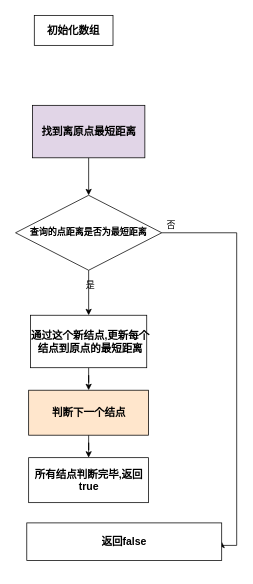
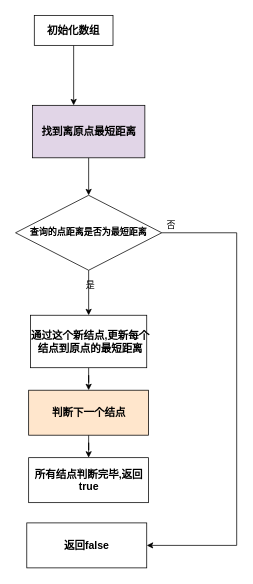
edge "初始化数组" -> "找到离原点最短距离": added
node "返回false": size 195x38 -> 120x45
